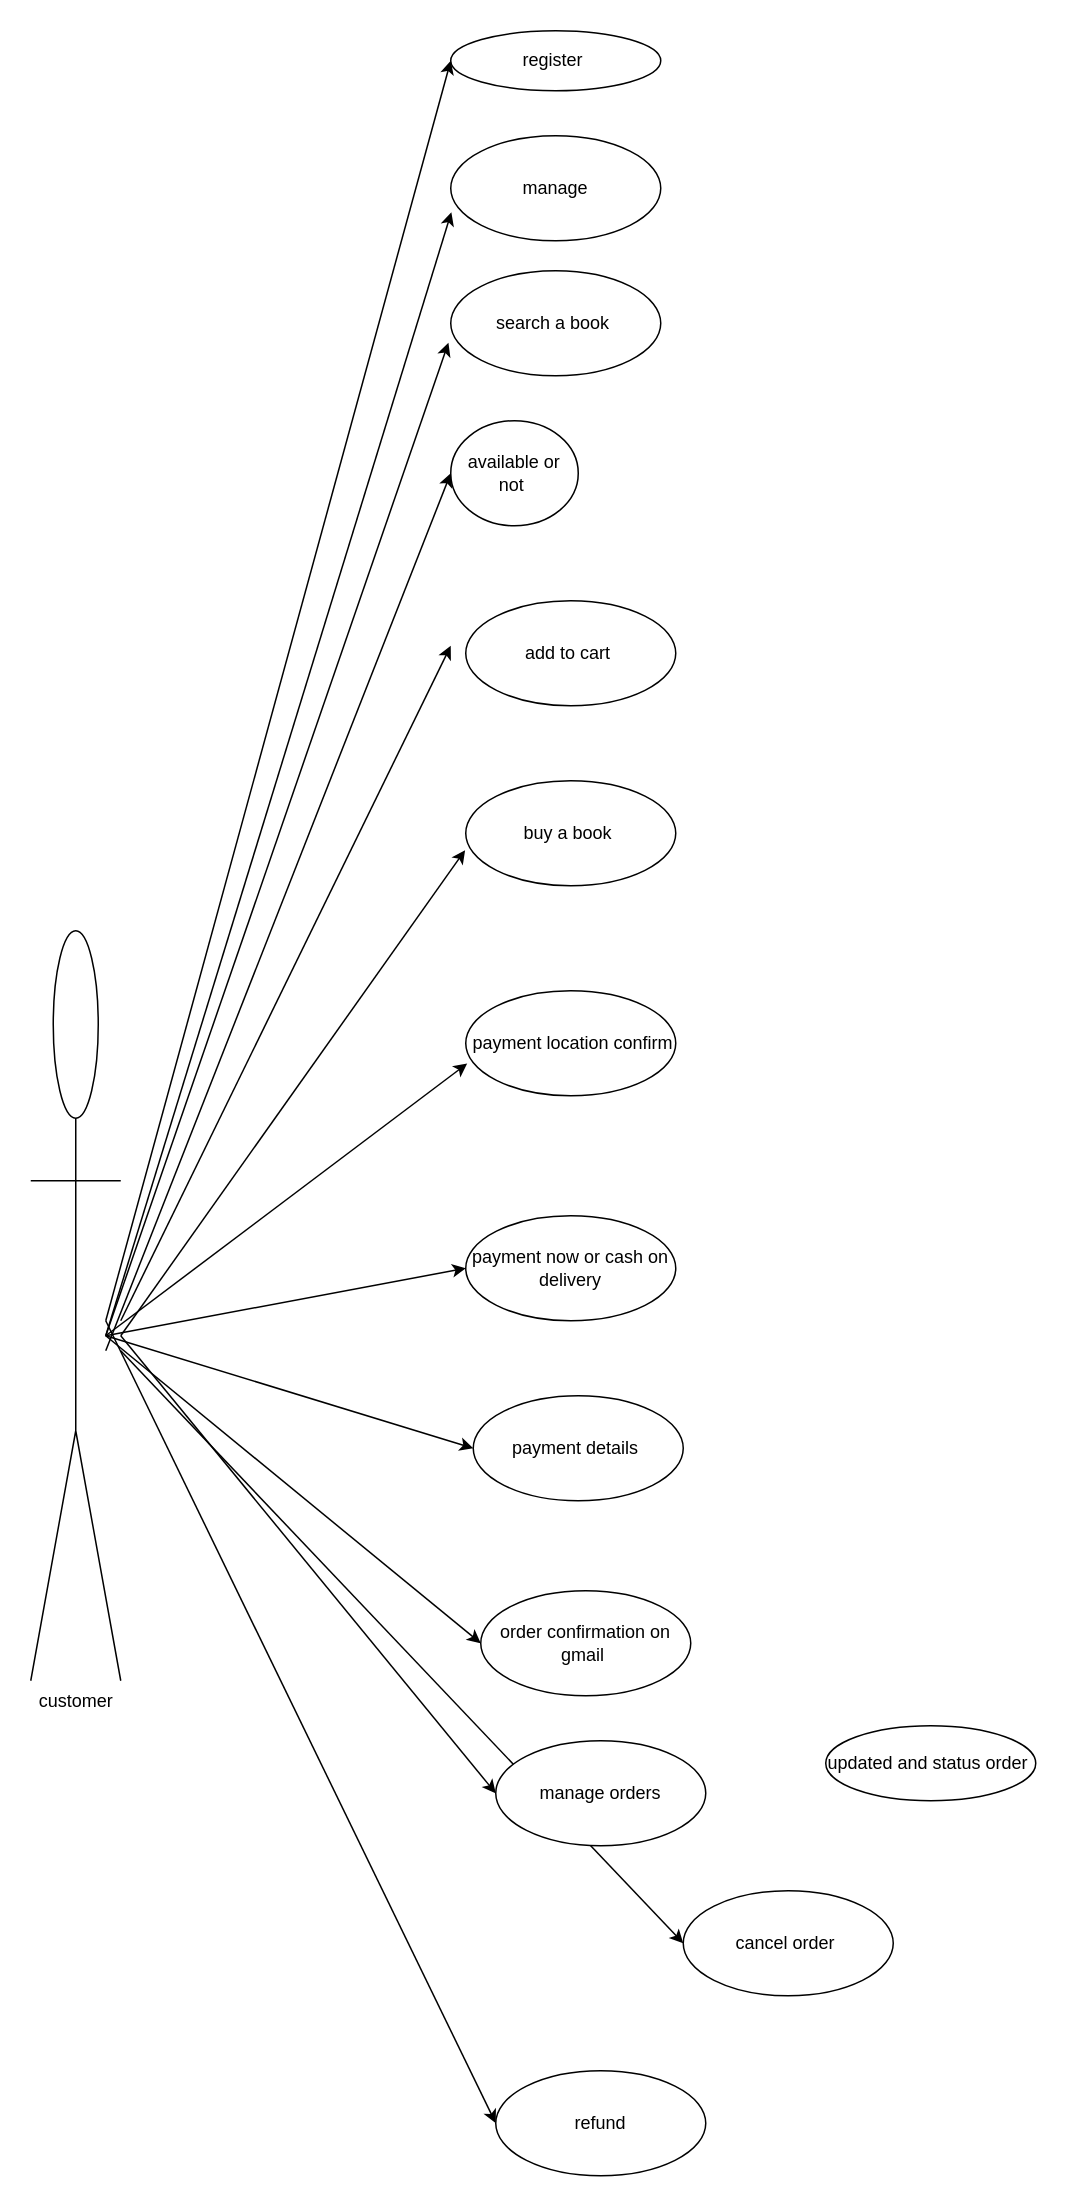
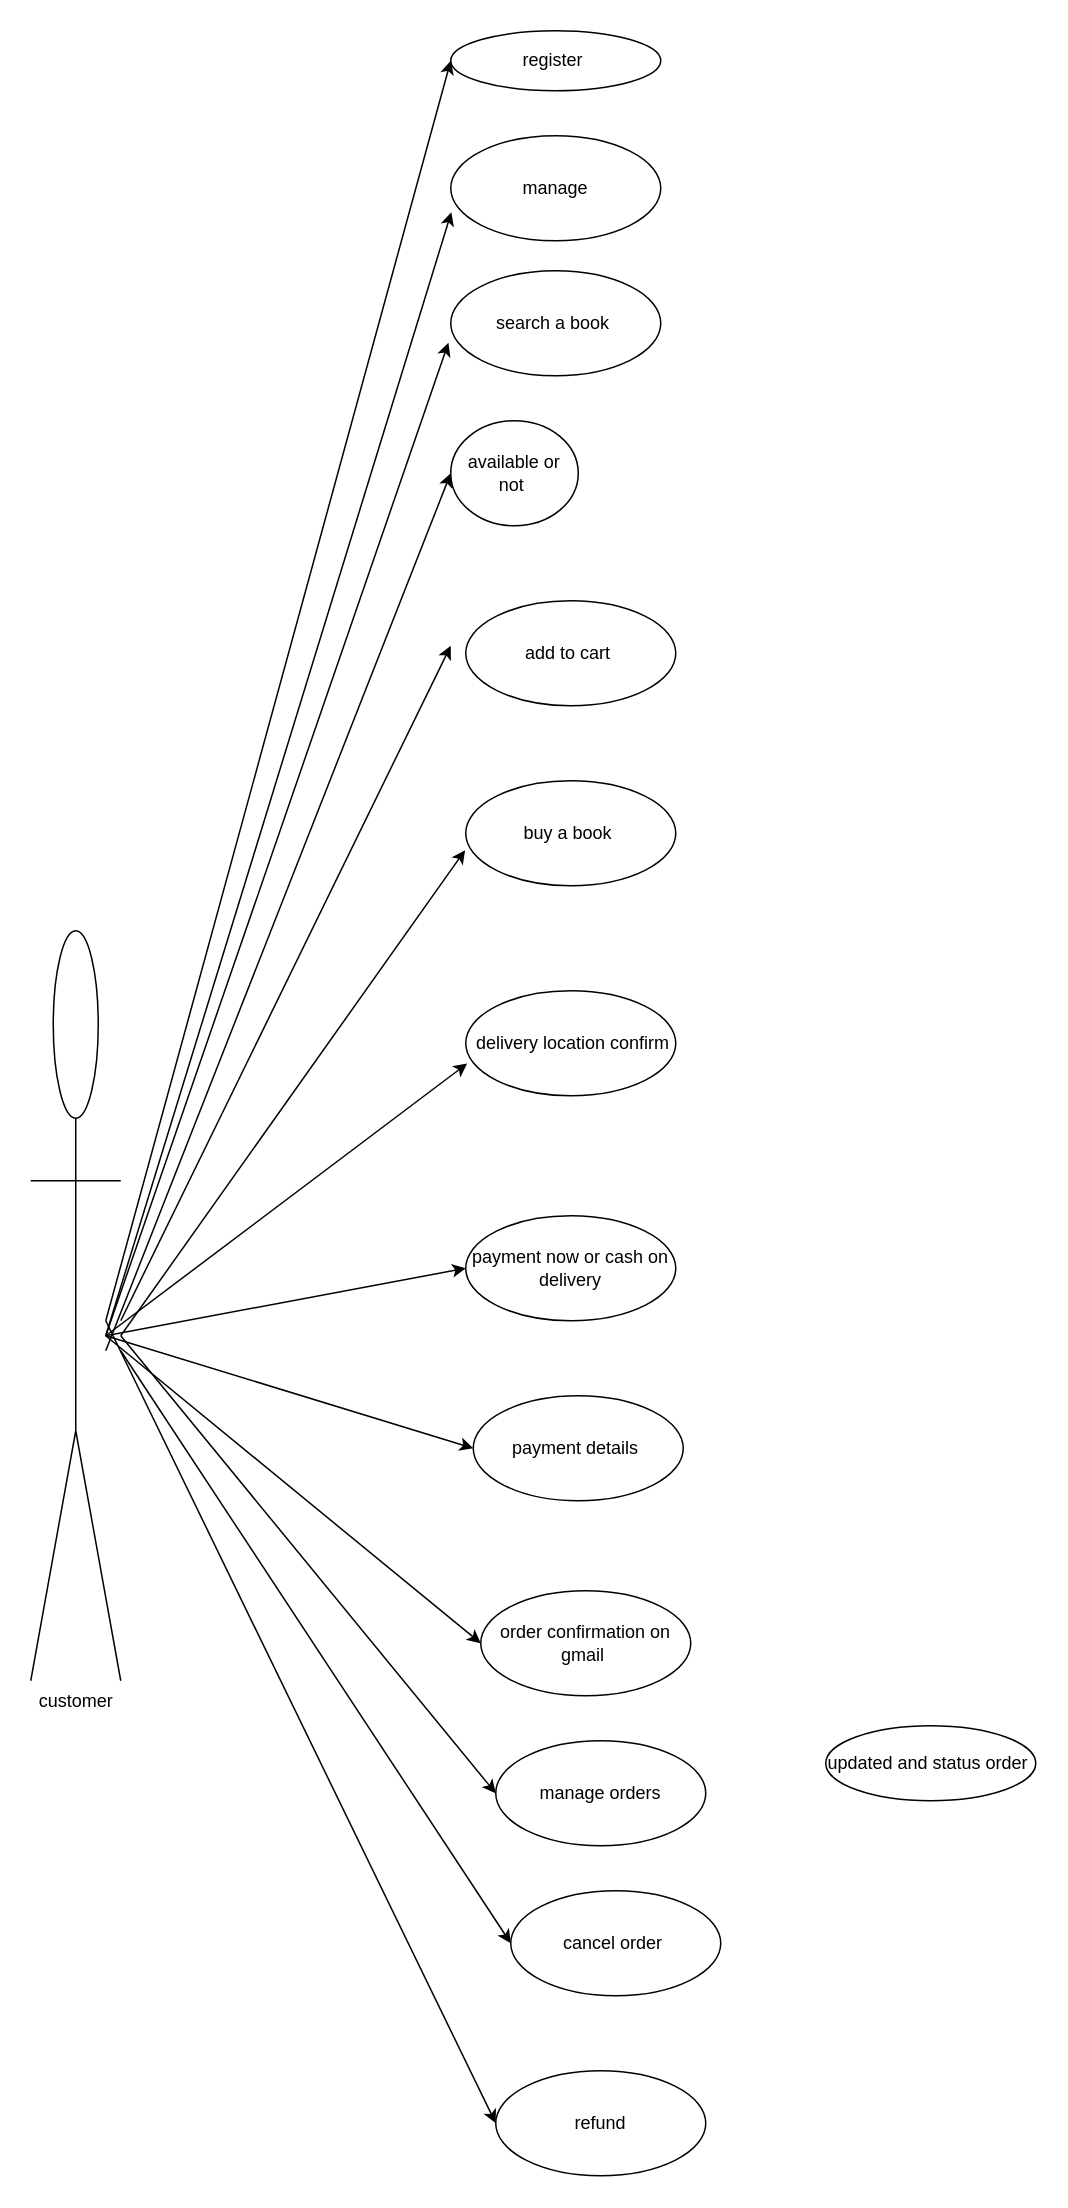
node "payment location confirm": label "payment location confirm" -> "delivery location confirm"
node "cancel order": moved (788, 1943) -> (616, 1943)
